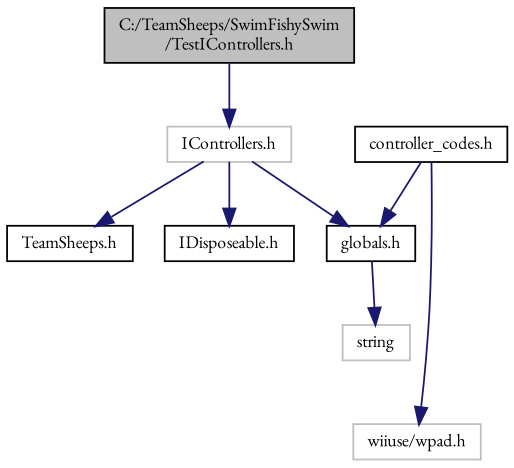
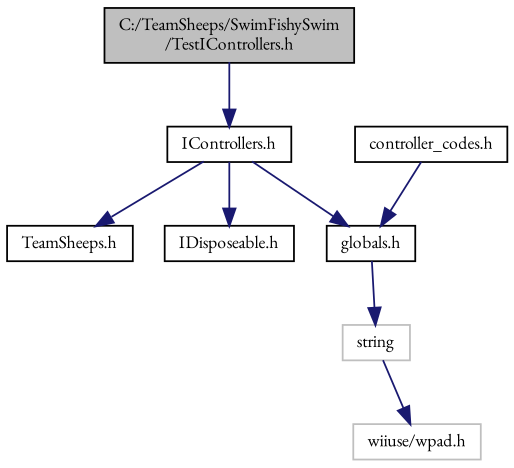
node "IControllers.h": color grey75 -> black
edge "controller_codes.h" -> "wiiuse/wpad.h": now "string" -> "wiiuse/wpad.h"
